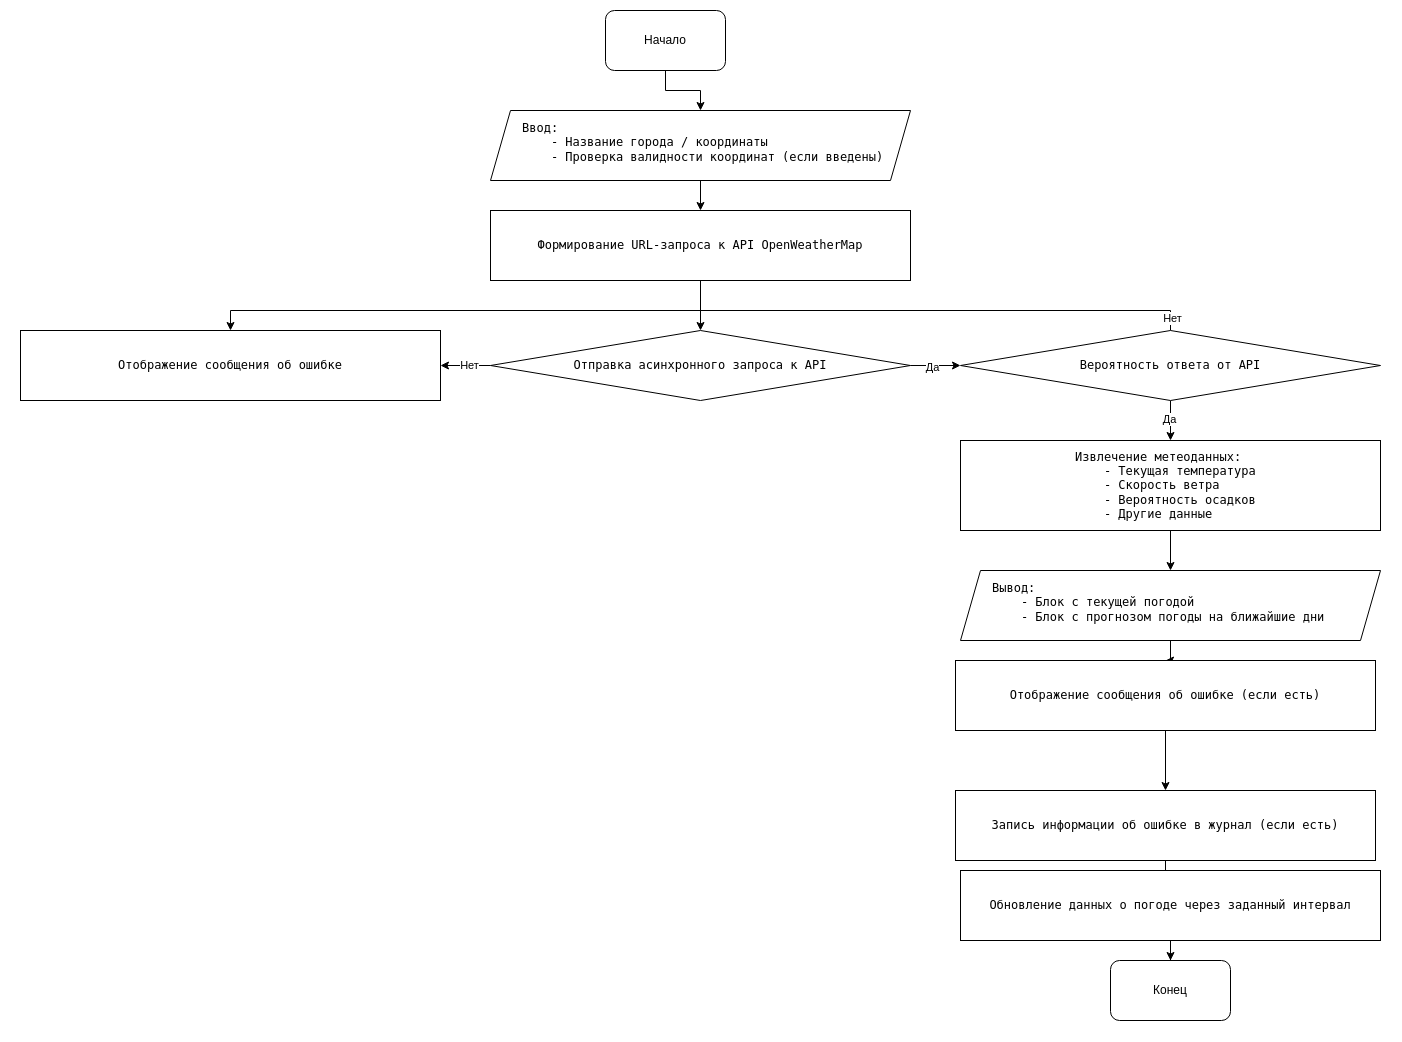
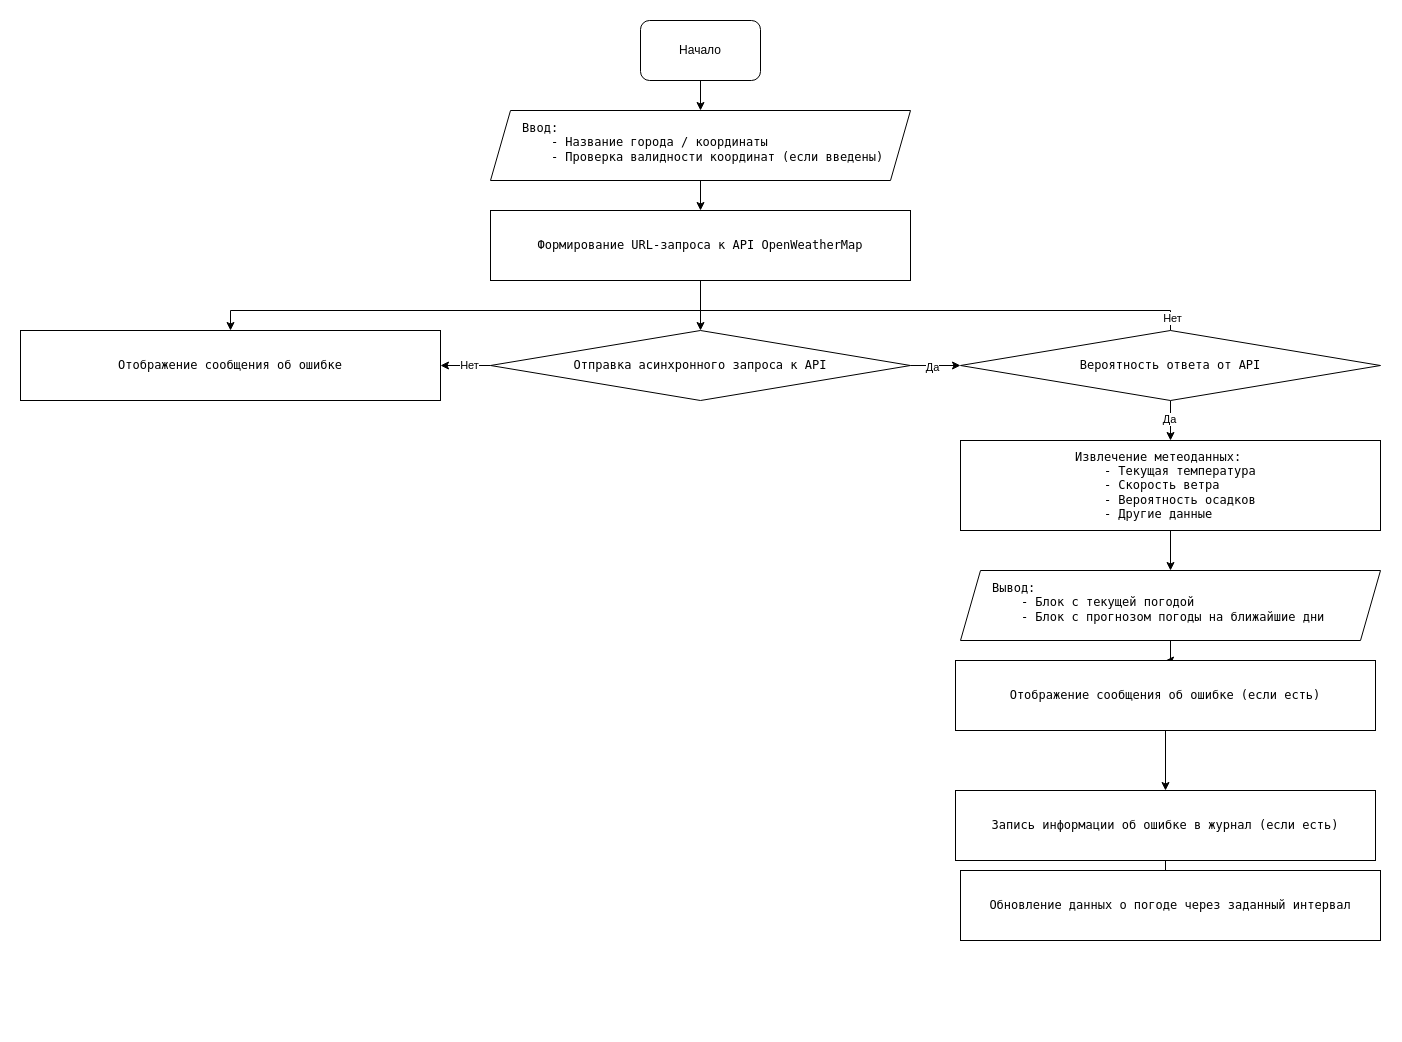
node "Начало": moved (666, 41) -> (701, 51)
edge "Обновление данных о погоде через заданный интервал" -> "Конец": removed
node "Конец": removed
